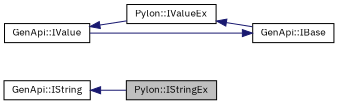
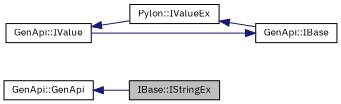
node "GenApi::IString": label "GenApi::IString" -> "GenApi::GenApi"
node "Pylon::IStringEx": label "Pylon::IStringEx" -> "IBase::IStringEx"
